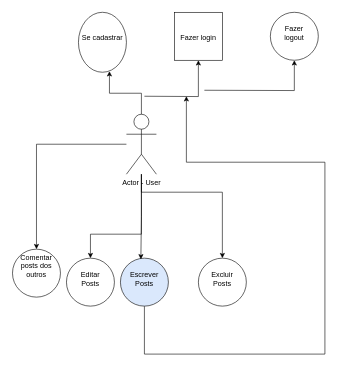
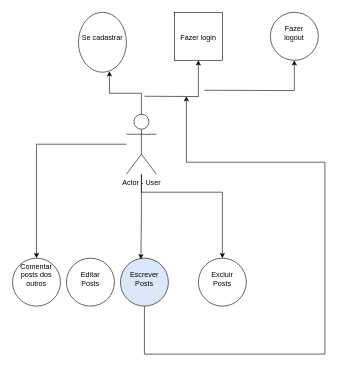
edge "Actor - User" -> "Editar Posts": removed
node "Comentar posts dos outros": moved (36, 273) -> (36, 282)
